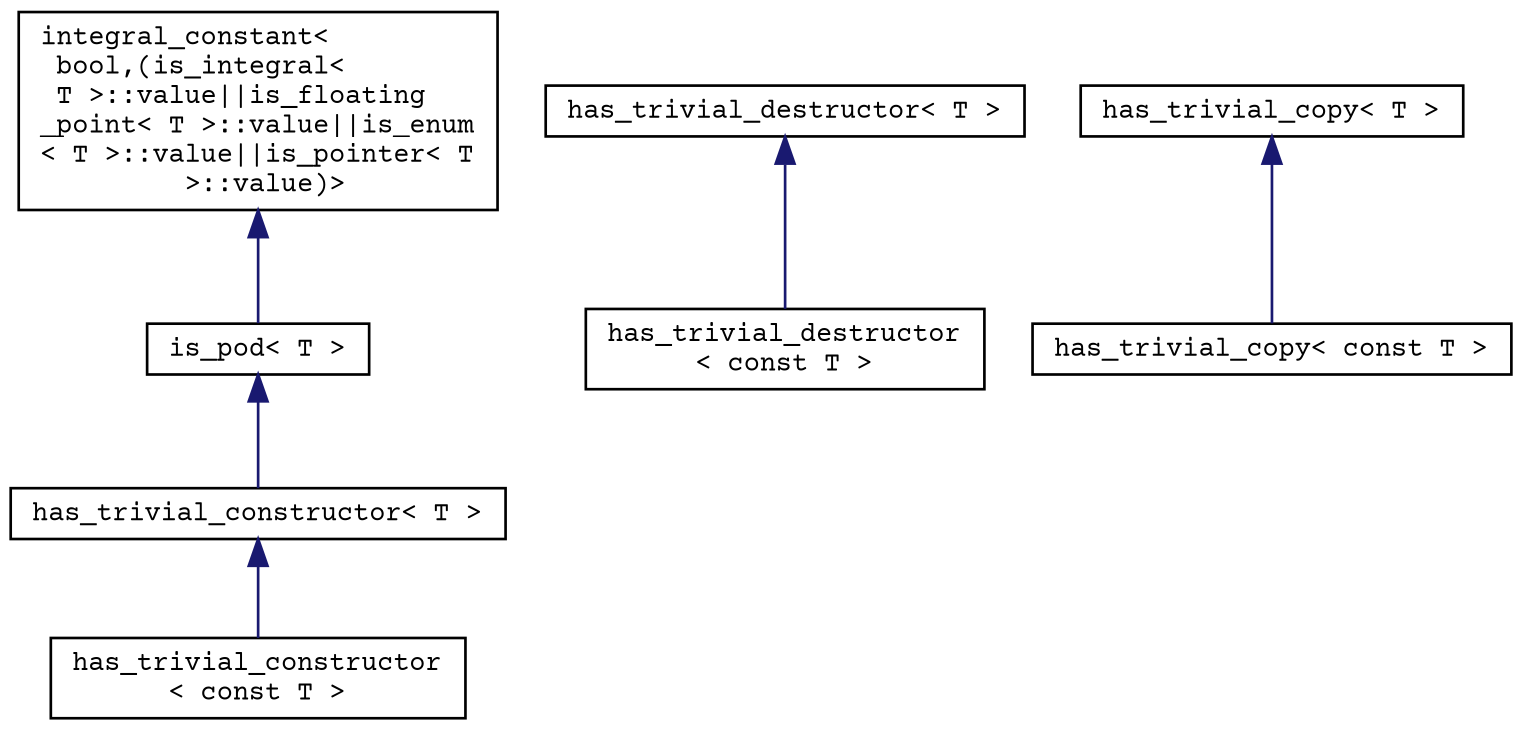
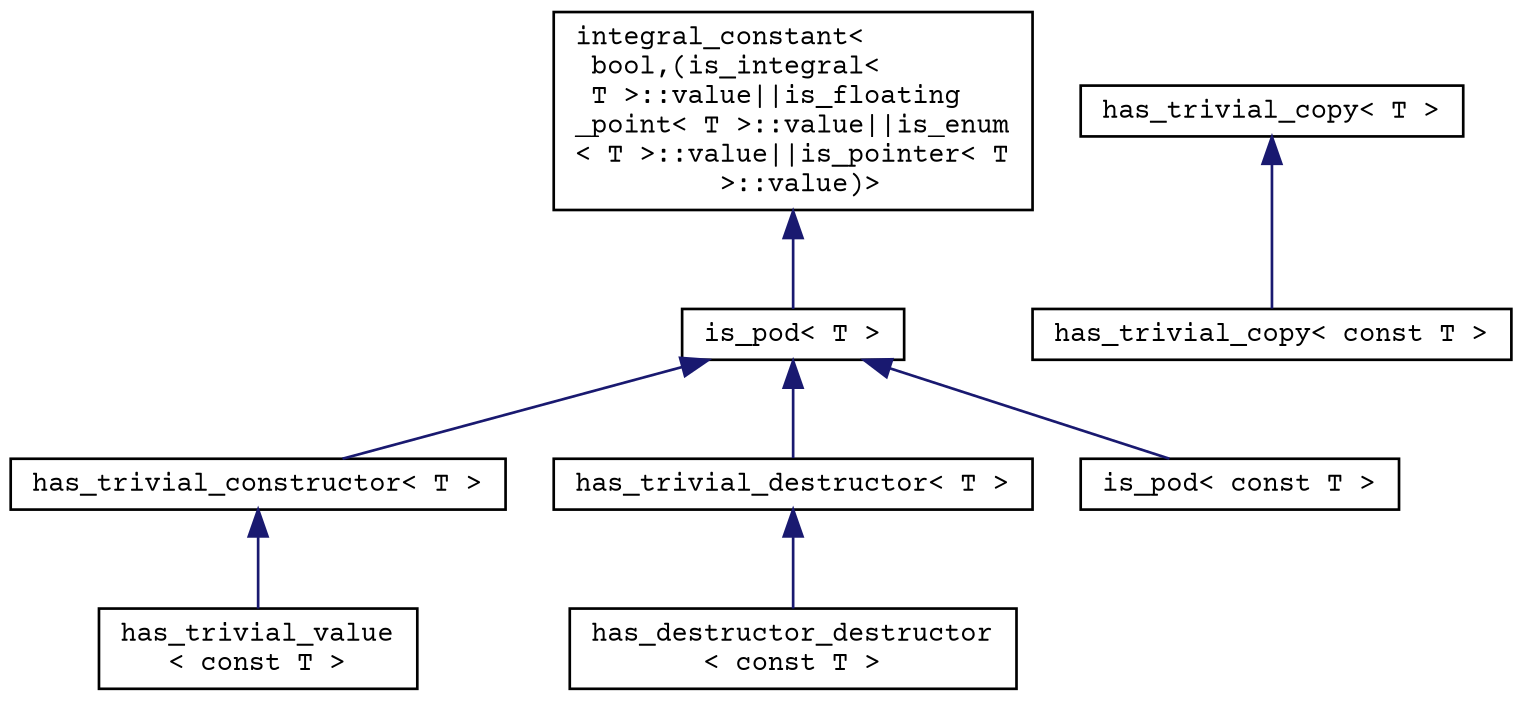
node "has_trivial_destructor < const T >": label "has_trivial_destructor < const T >" -> "has_destructor_destructor < const T >"
edge "has_trivial_destructor< T >" -> "is_pod< T >": added
node "is_pod< const T >": added
node "has_trivial_constructor < const T >": label "has_trivial_constructor < const T >" -> "has_trivial_value < const T >"
